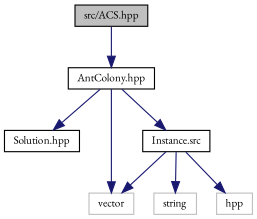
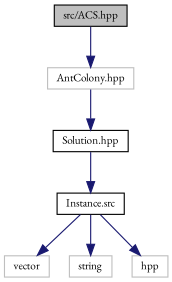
node "AntColony.hpp": color black -> grey75
edge "AntColony.hpp" -> "Instance.src": now "Solution.hpp" -> "Instance.src"
edge "AntColony.hpp" -> "vector": removed
